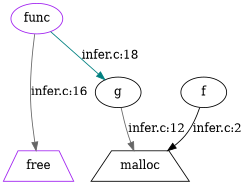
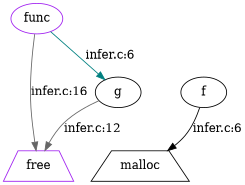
edge "func" -> "g": label "infer.c:18" -> "infer.c:6"
edge "g" -> "malloc": now "g" -> "free"
edge "f" -> "malloc": label "infer.c:2" -> "infer.c:6"
